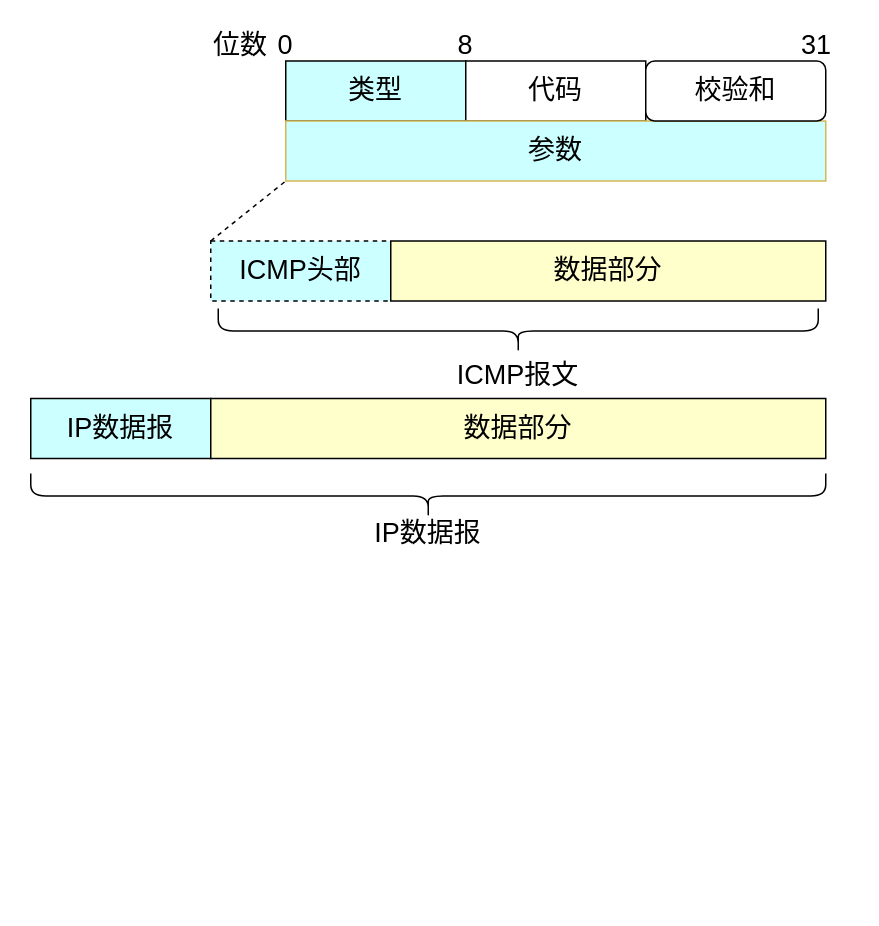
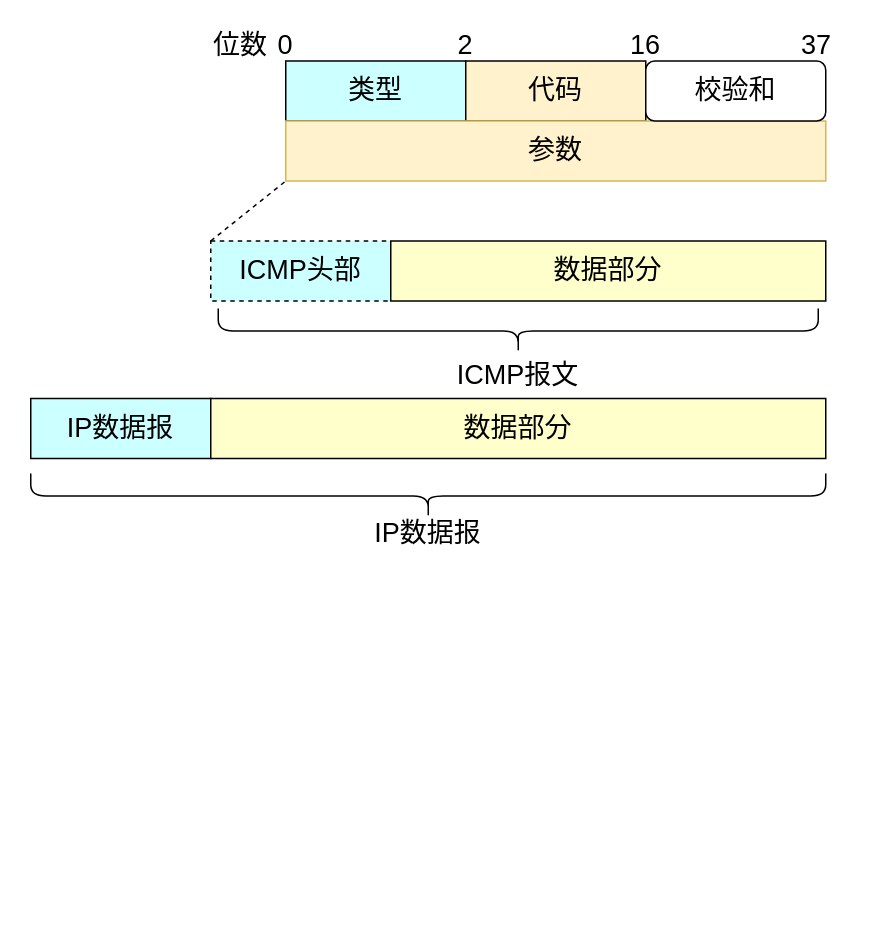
node "8": label "8" -> "2"
node "16": added
node "31": label "31" -> "37"
node "代码": fillcolor #ffffff -> #fff2cc
node "参数": fillcolor #ccffff -> #fff2cc
